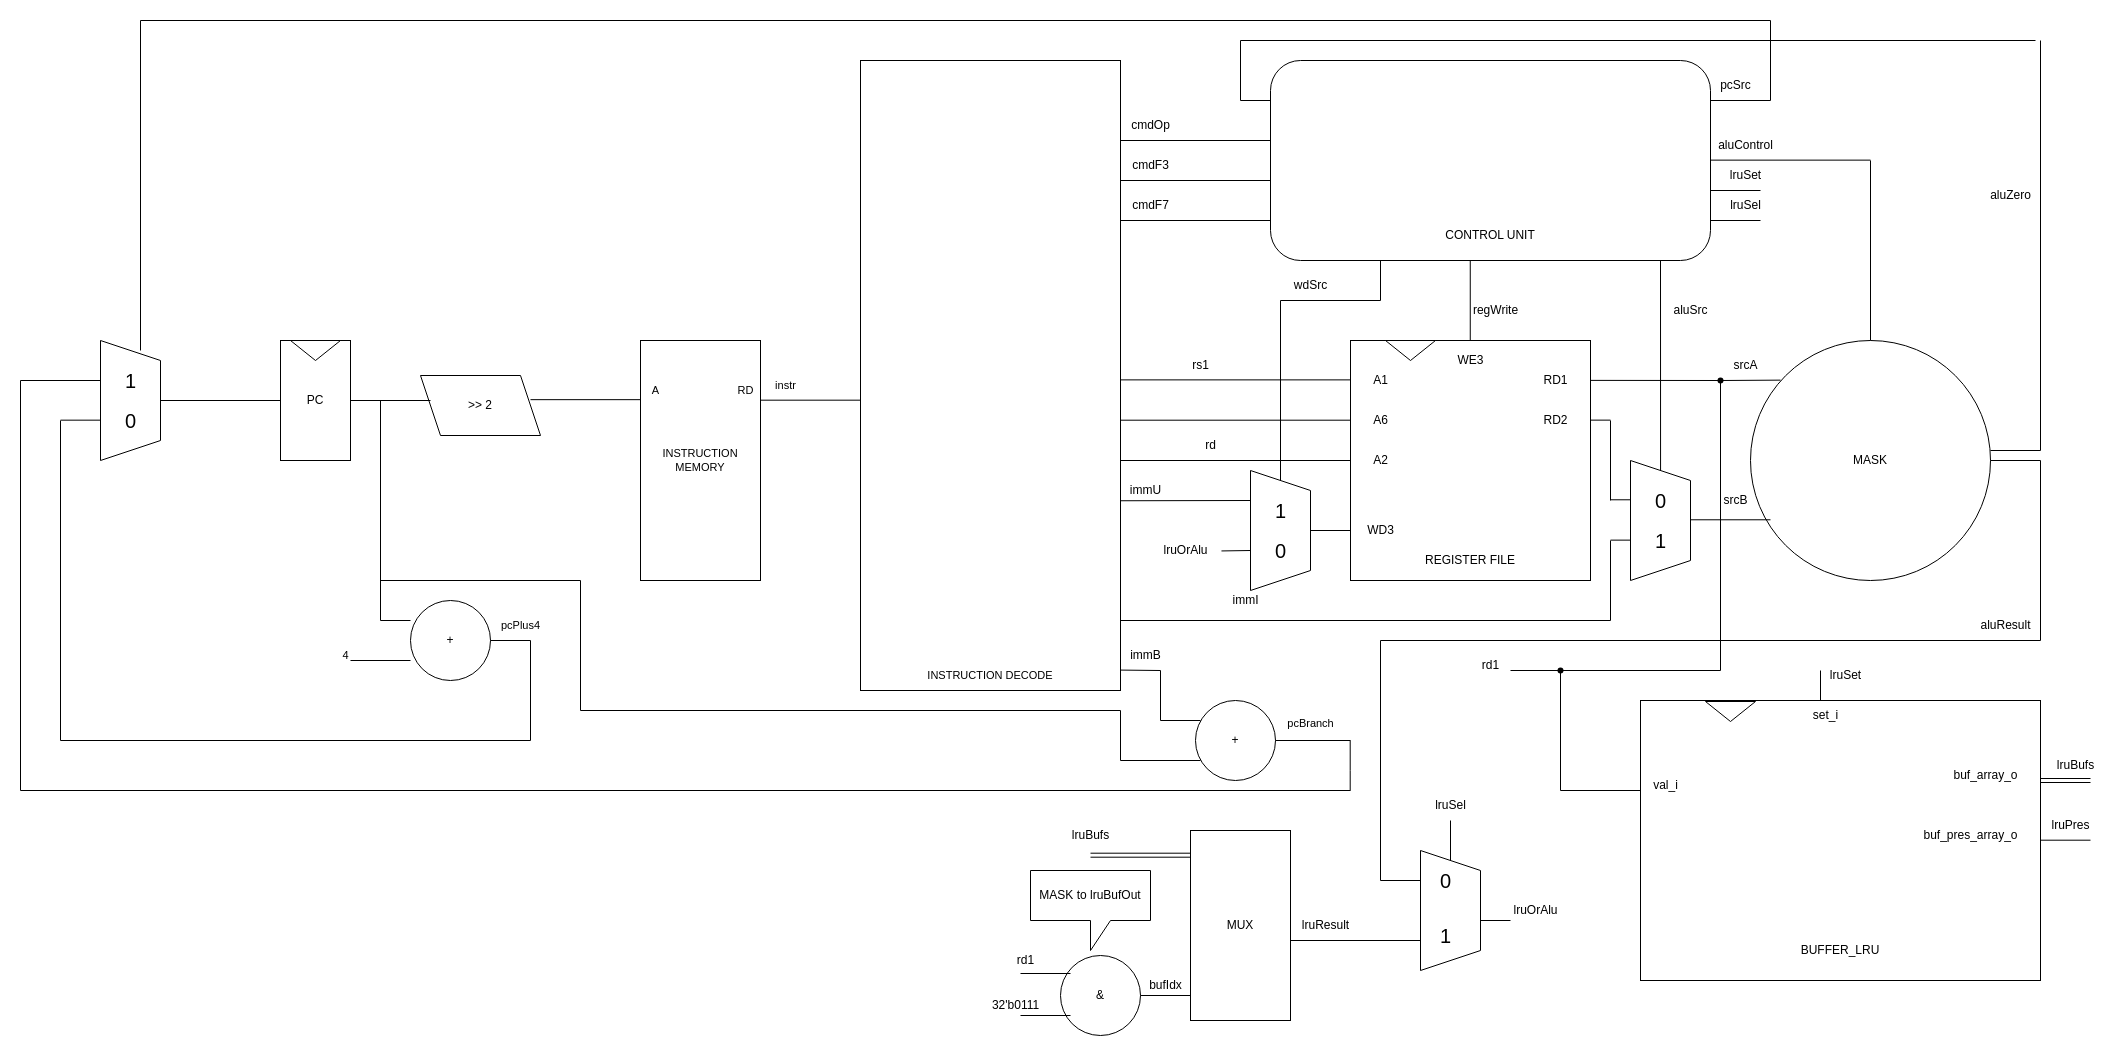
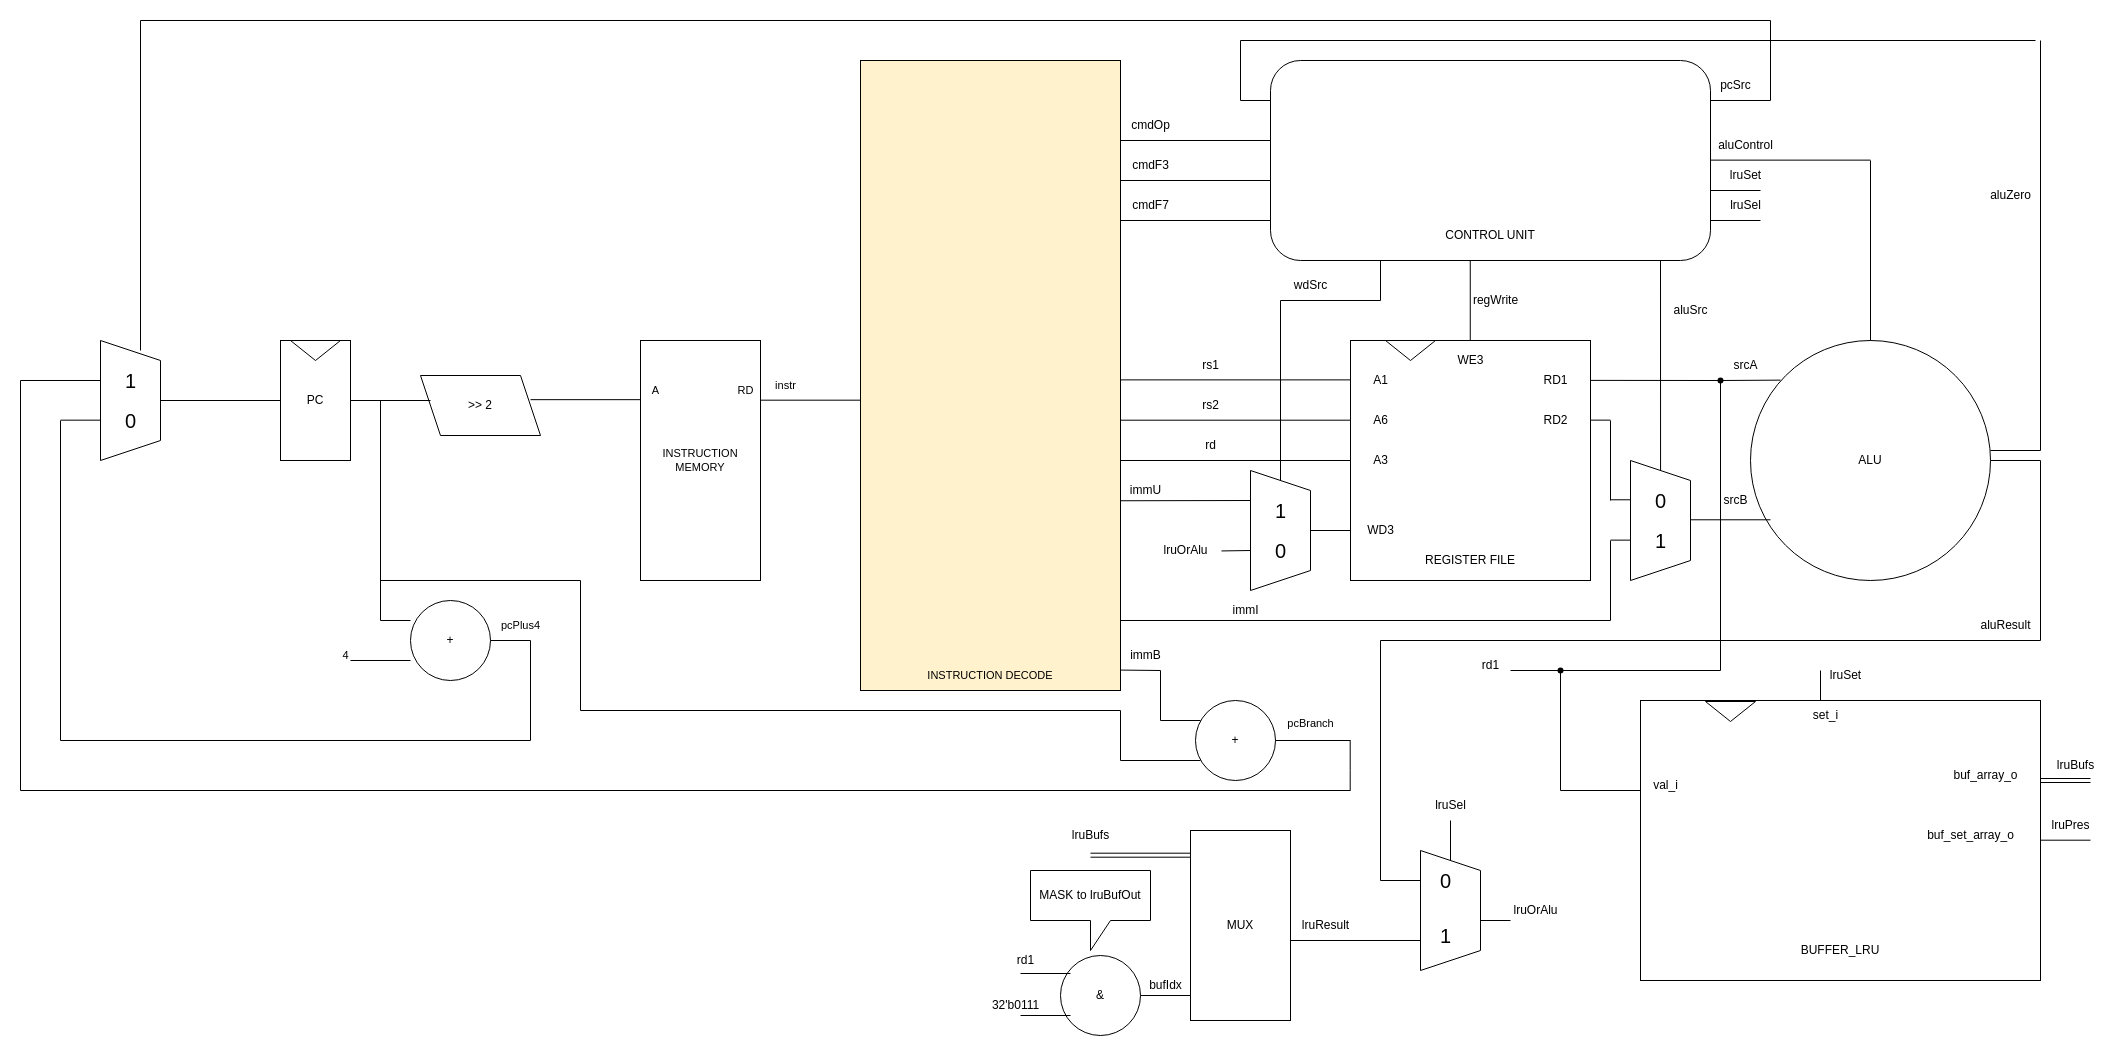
node "regWrite": moved (1496, 311) -> (1496, 301)
node "rs1": moved (1201, 366) -> (1211, 366)
node "INSTRUCTION DECODE": fillcolor #ffffff -> #fff2cc
node "rs2": added
node "A2": label "A2" -> "A3"
node "MASK": label "MASK" -> "ALU"
node "immI": moved (1246, 601) -> (1246, 611)
node "buf_pres_array_o": label "buf_pres_array_o" -> "buf_set_array_o"
